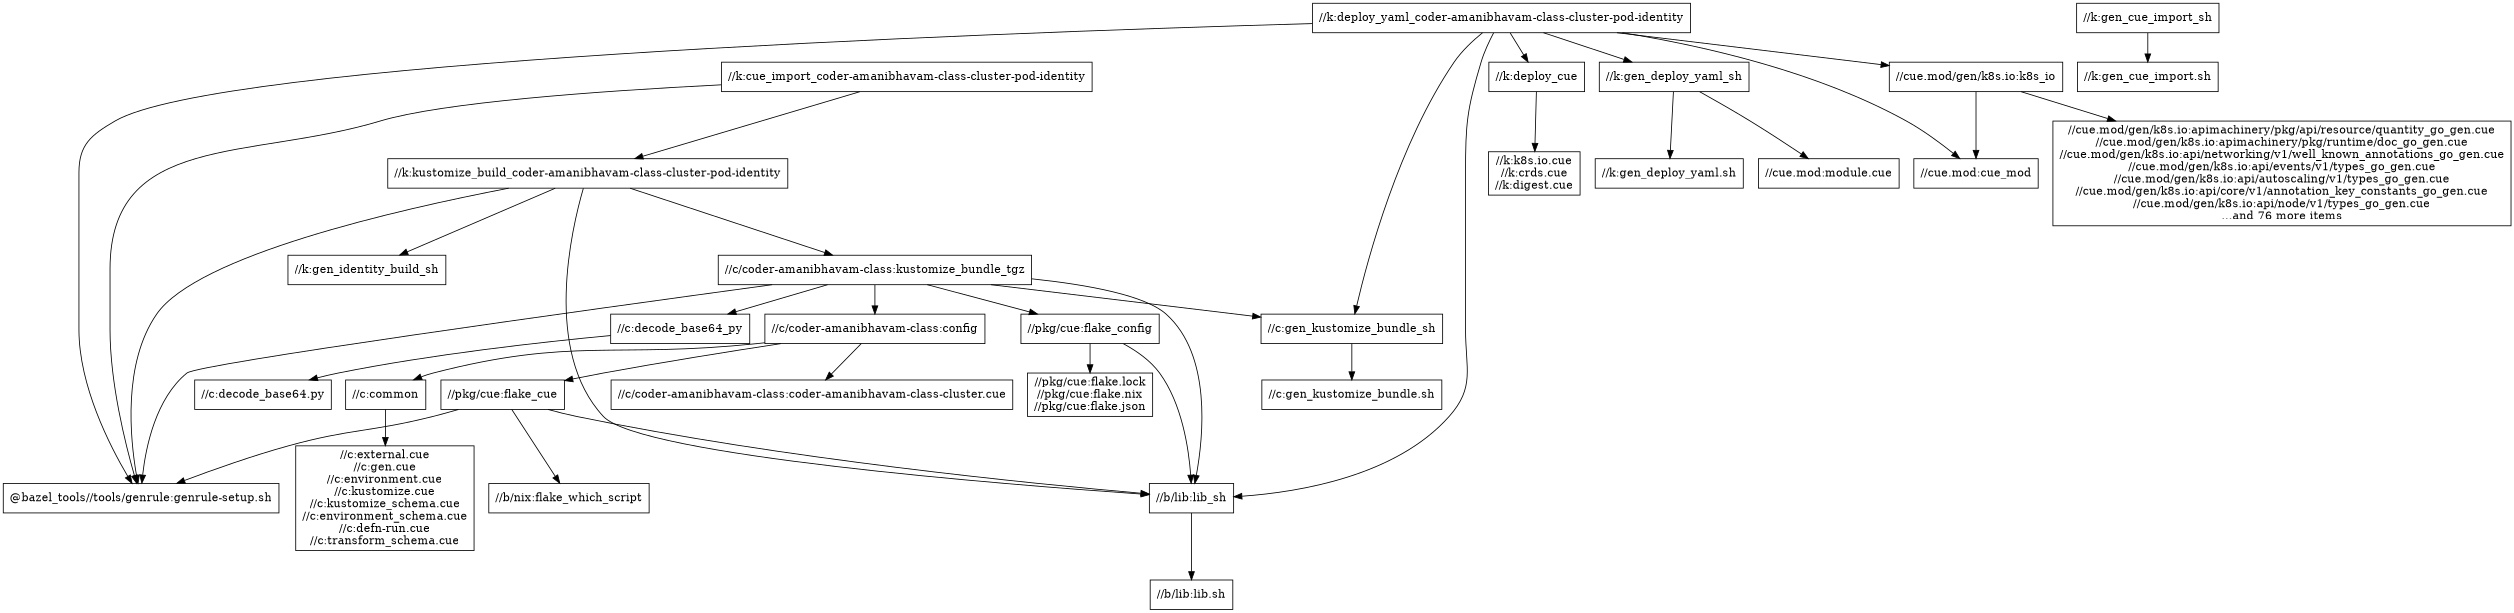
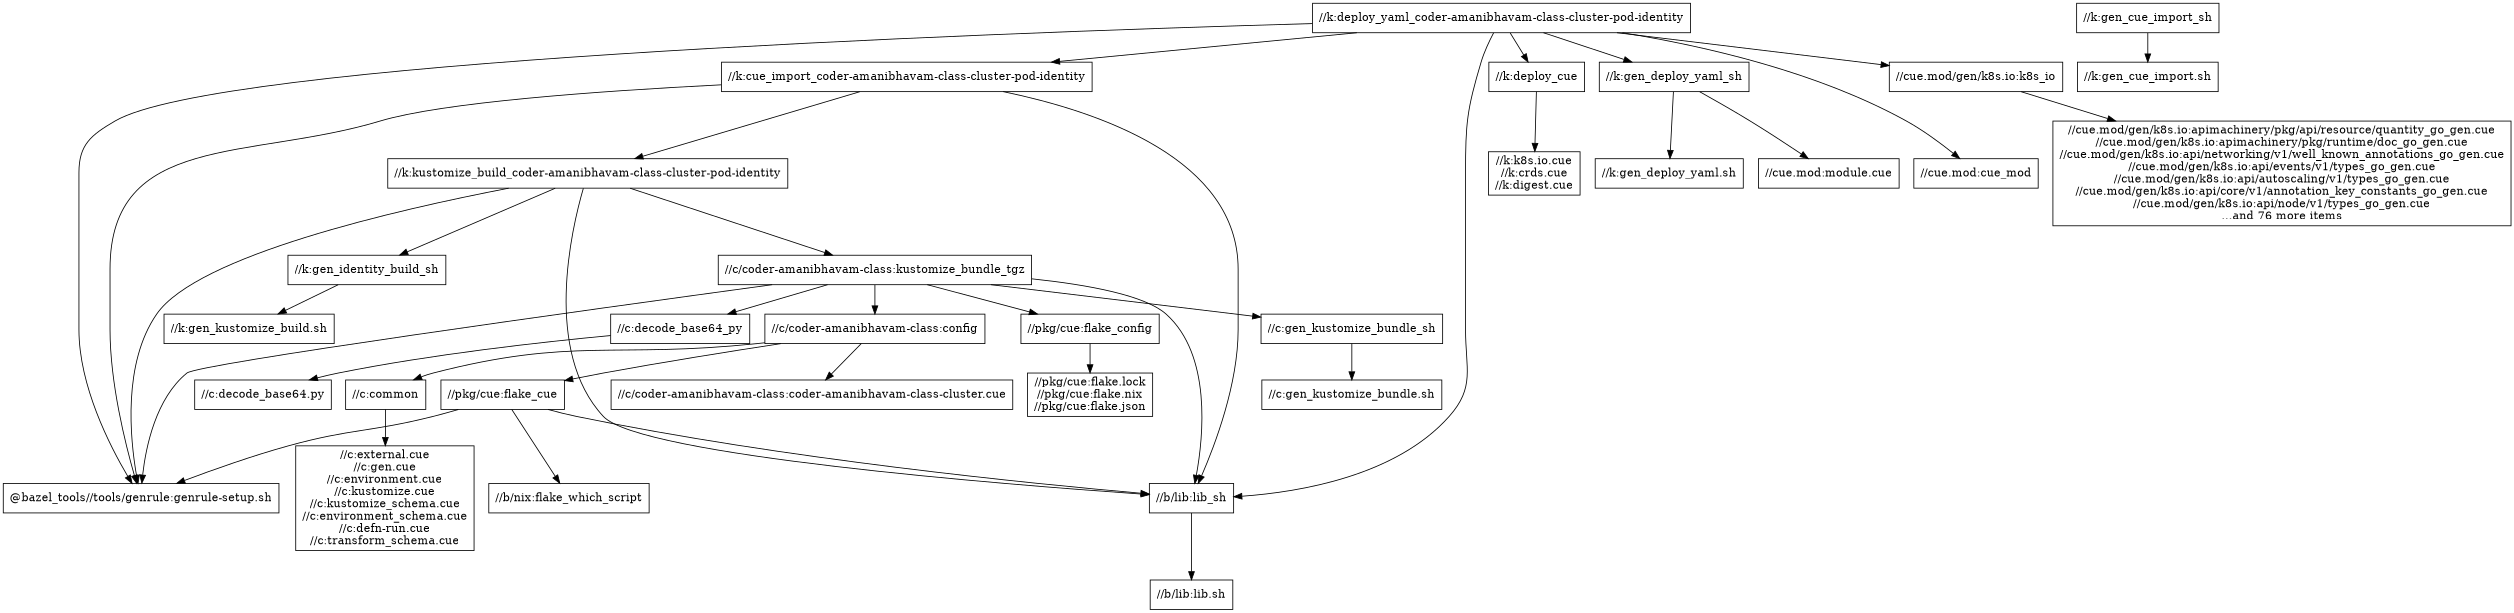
edge "//cue.mod/gen/k8s.io:k8s_io" -> "//cue.mod:cue_mod": removed
edge "//k:deploy_yaml_coder-amanibhavam-class-cluster-pod-identity" -> "//c:gen_kustomize_bundle_sh": now "//k:deploy_yaml_coder-amanibhavam-class-cluster-pod-identity" -> "//k:cue_import_coder-amanibhavam-class-cluster-pod-identity"
node "//k:gen_kustomize_build.sh": added
edge "//pkg/cue:flake_config" -> "//b/lib:lib_sh": now "//k:cue_import_coder-amanibhavam-class-cluster-pod-identity" -> "//b/lib:lib_sh"
